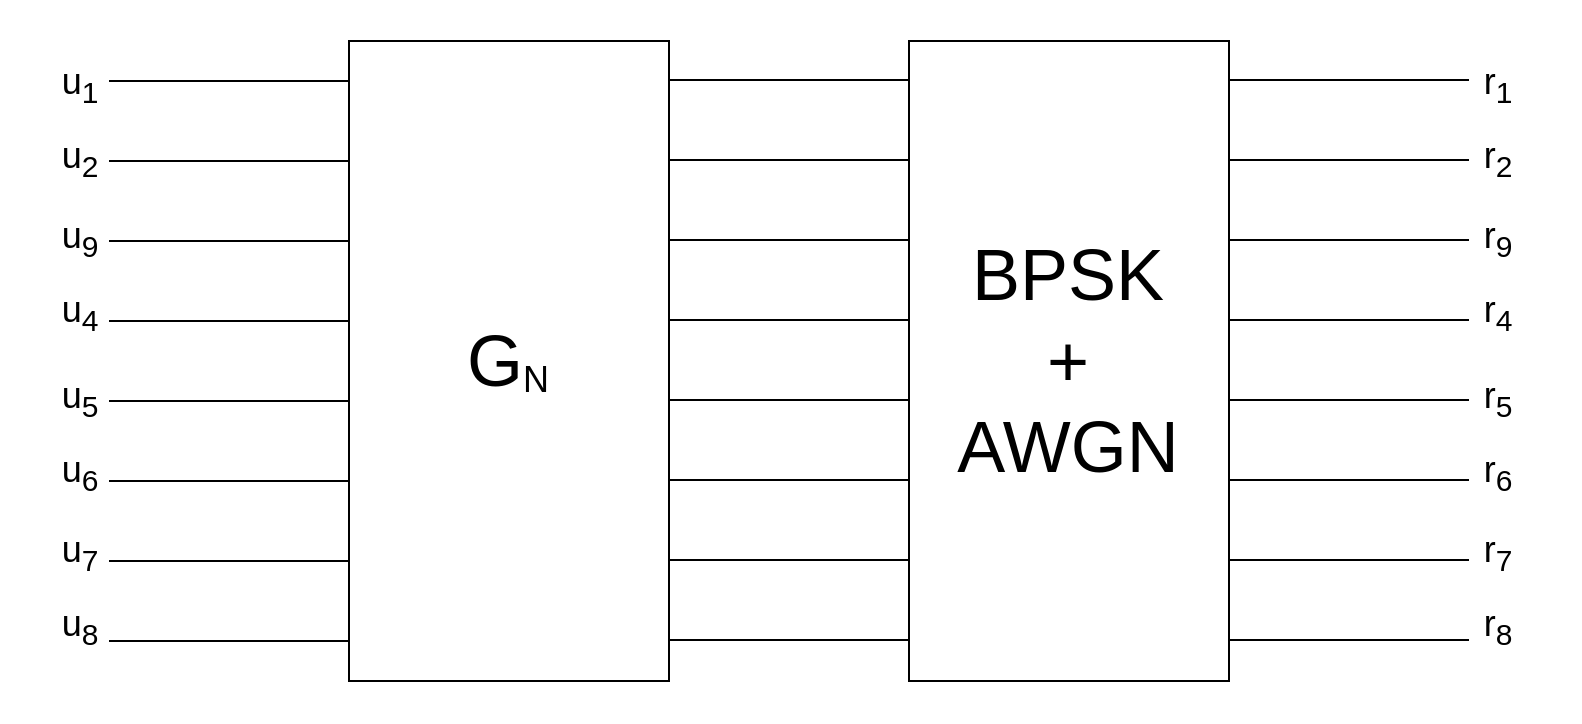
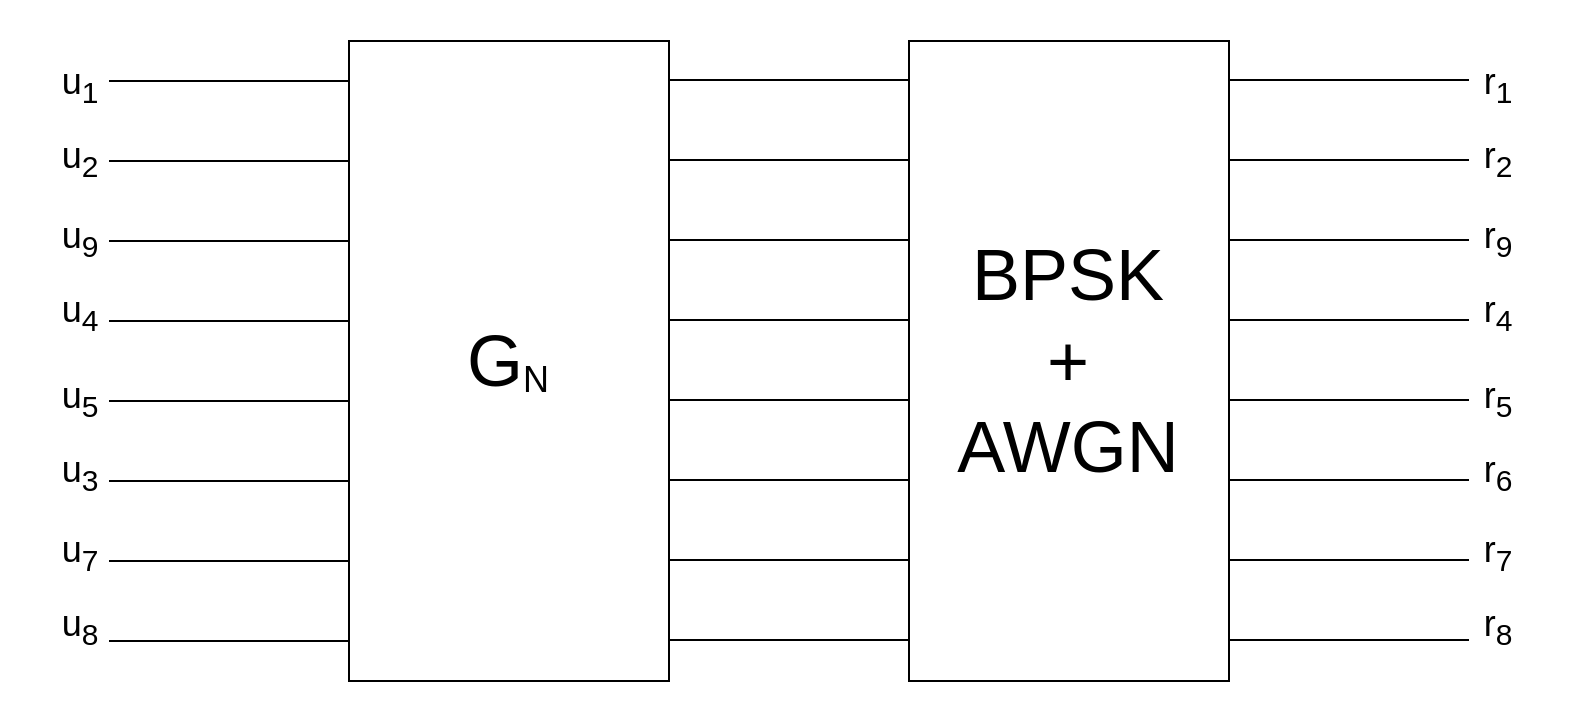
node "u6": label "u6" -> "u3"
